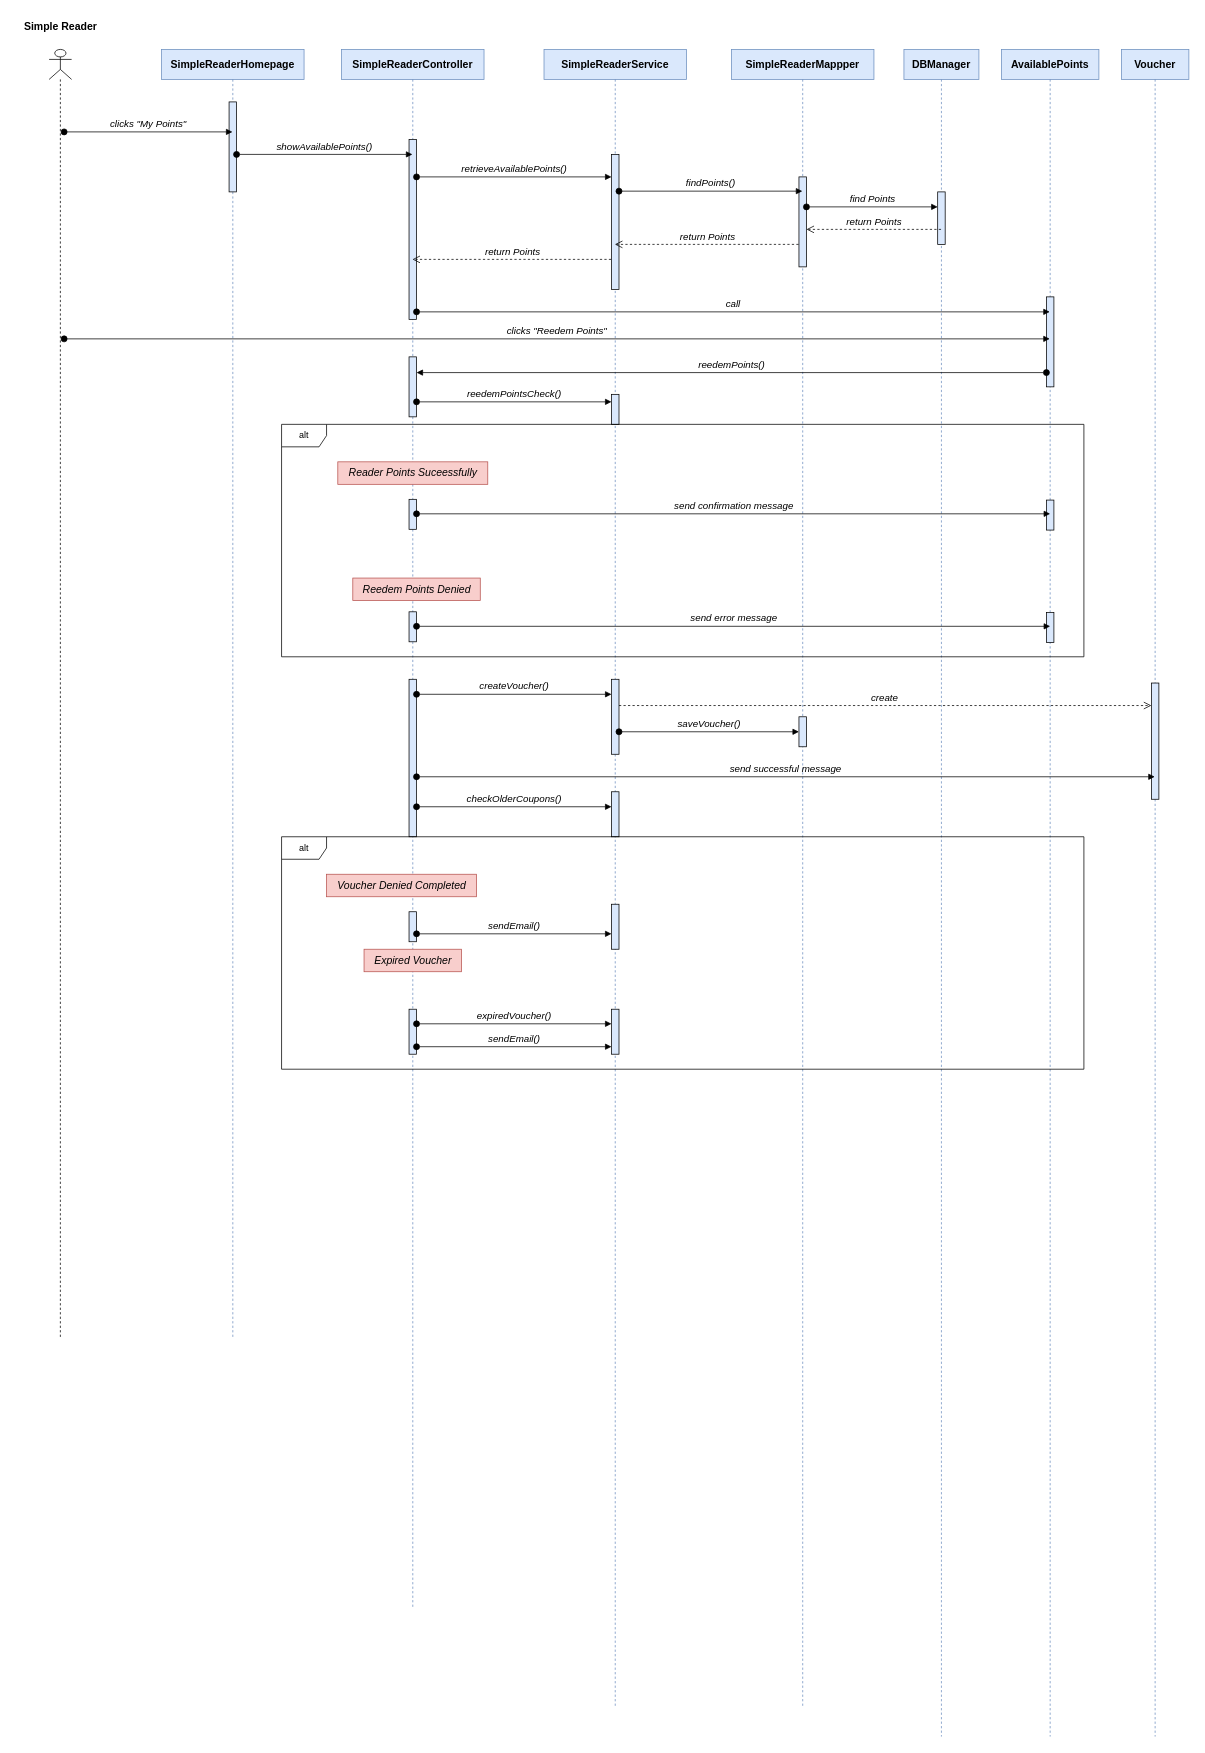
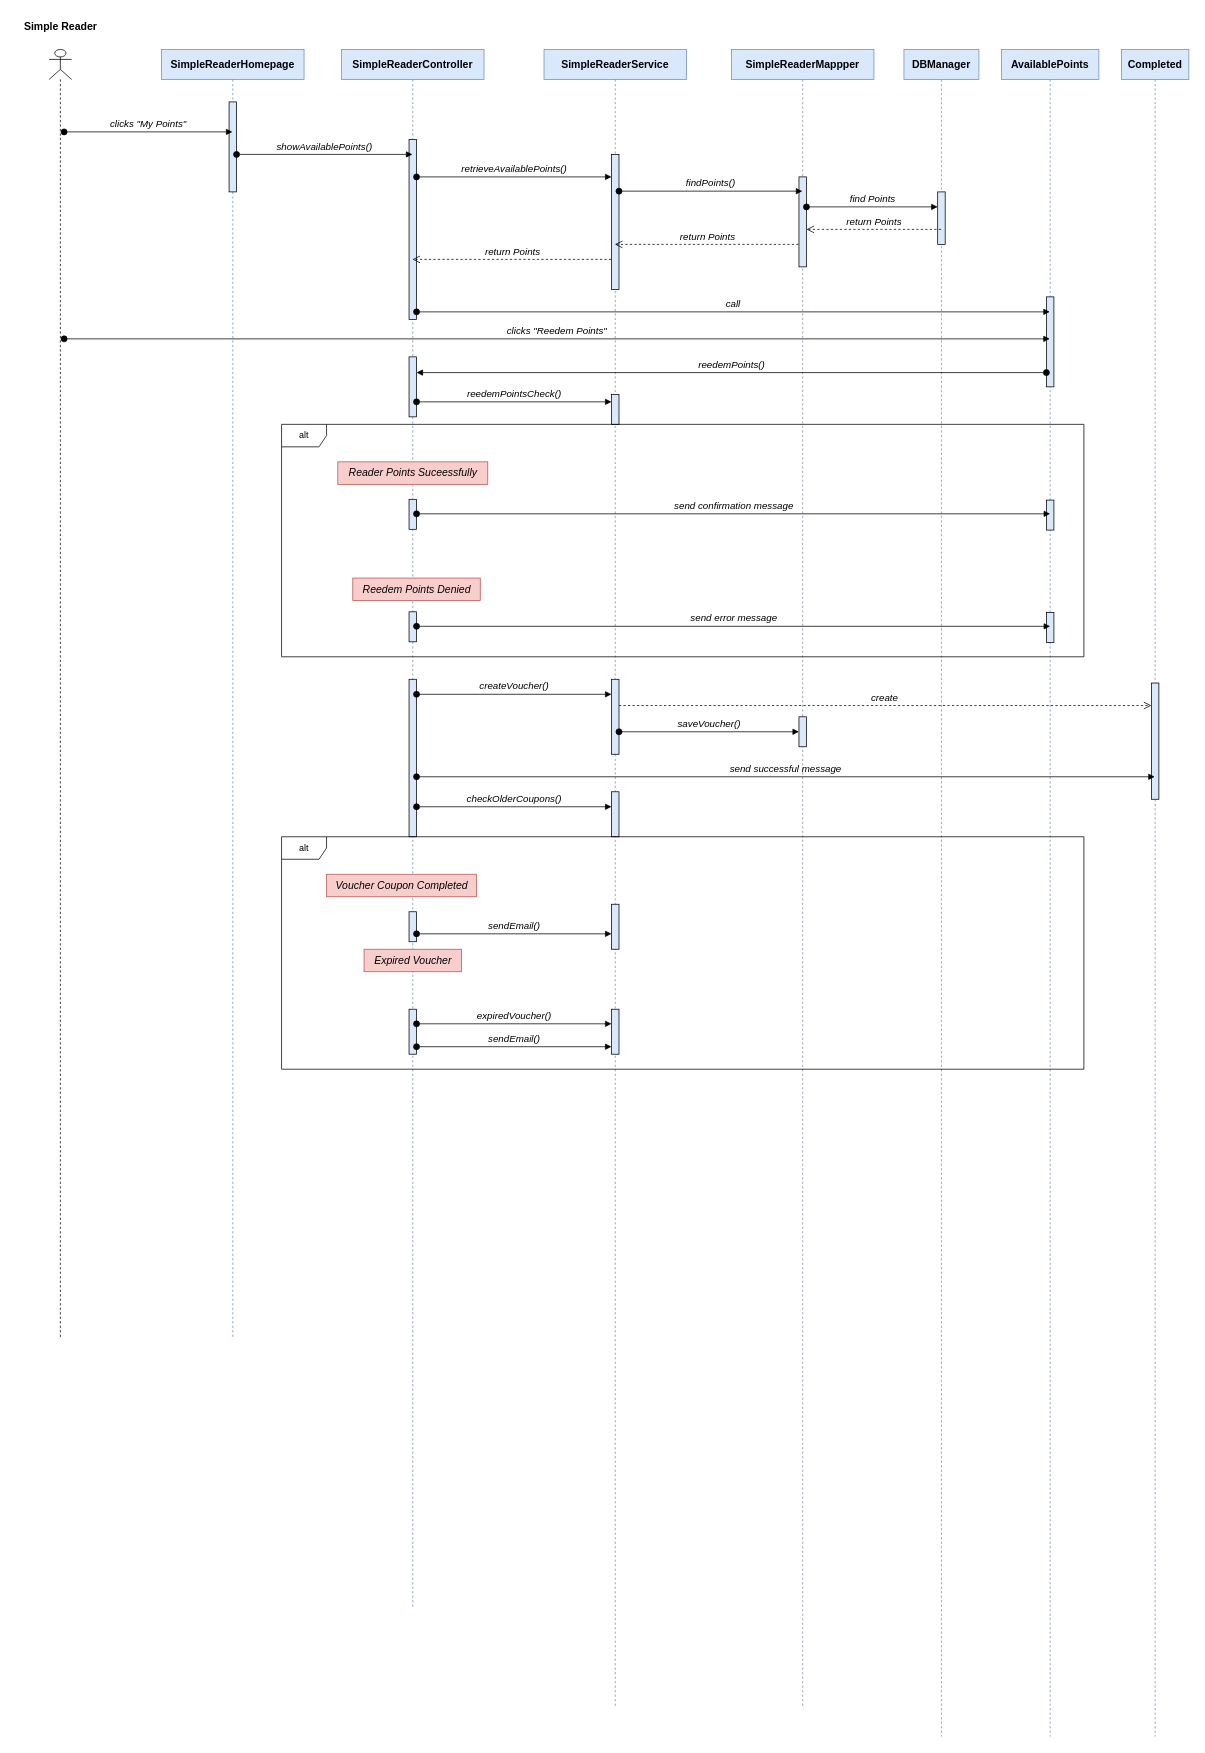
node "Voucher": label "Voucher" -> "Completed"
node "Voucher Denied Completed": label "Voucher Denied Completed" -> "Voucher Coupon Completed"
